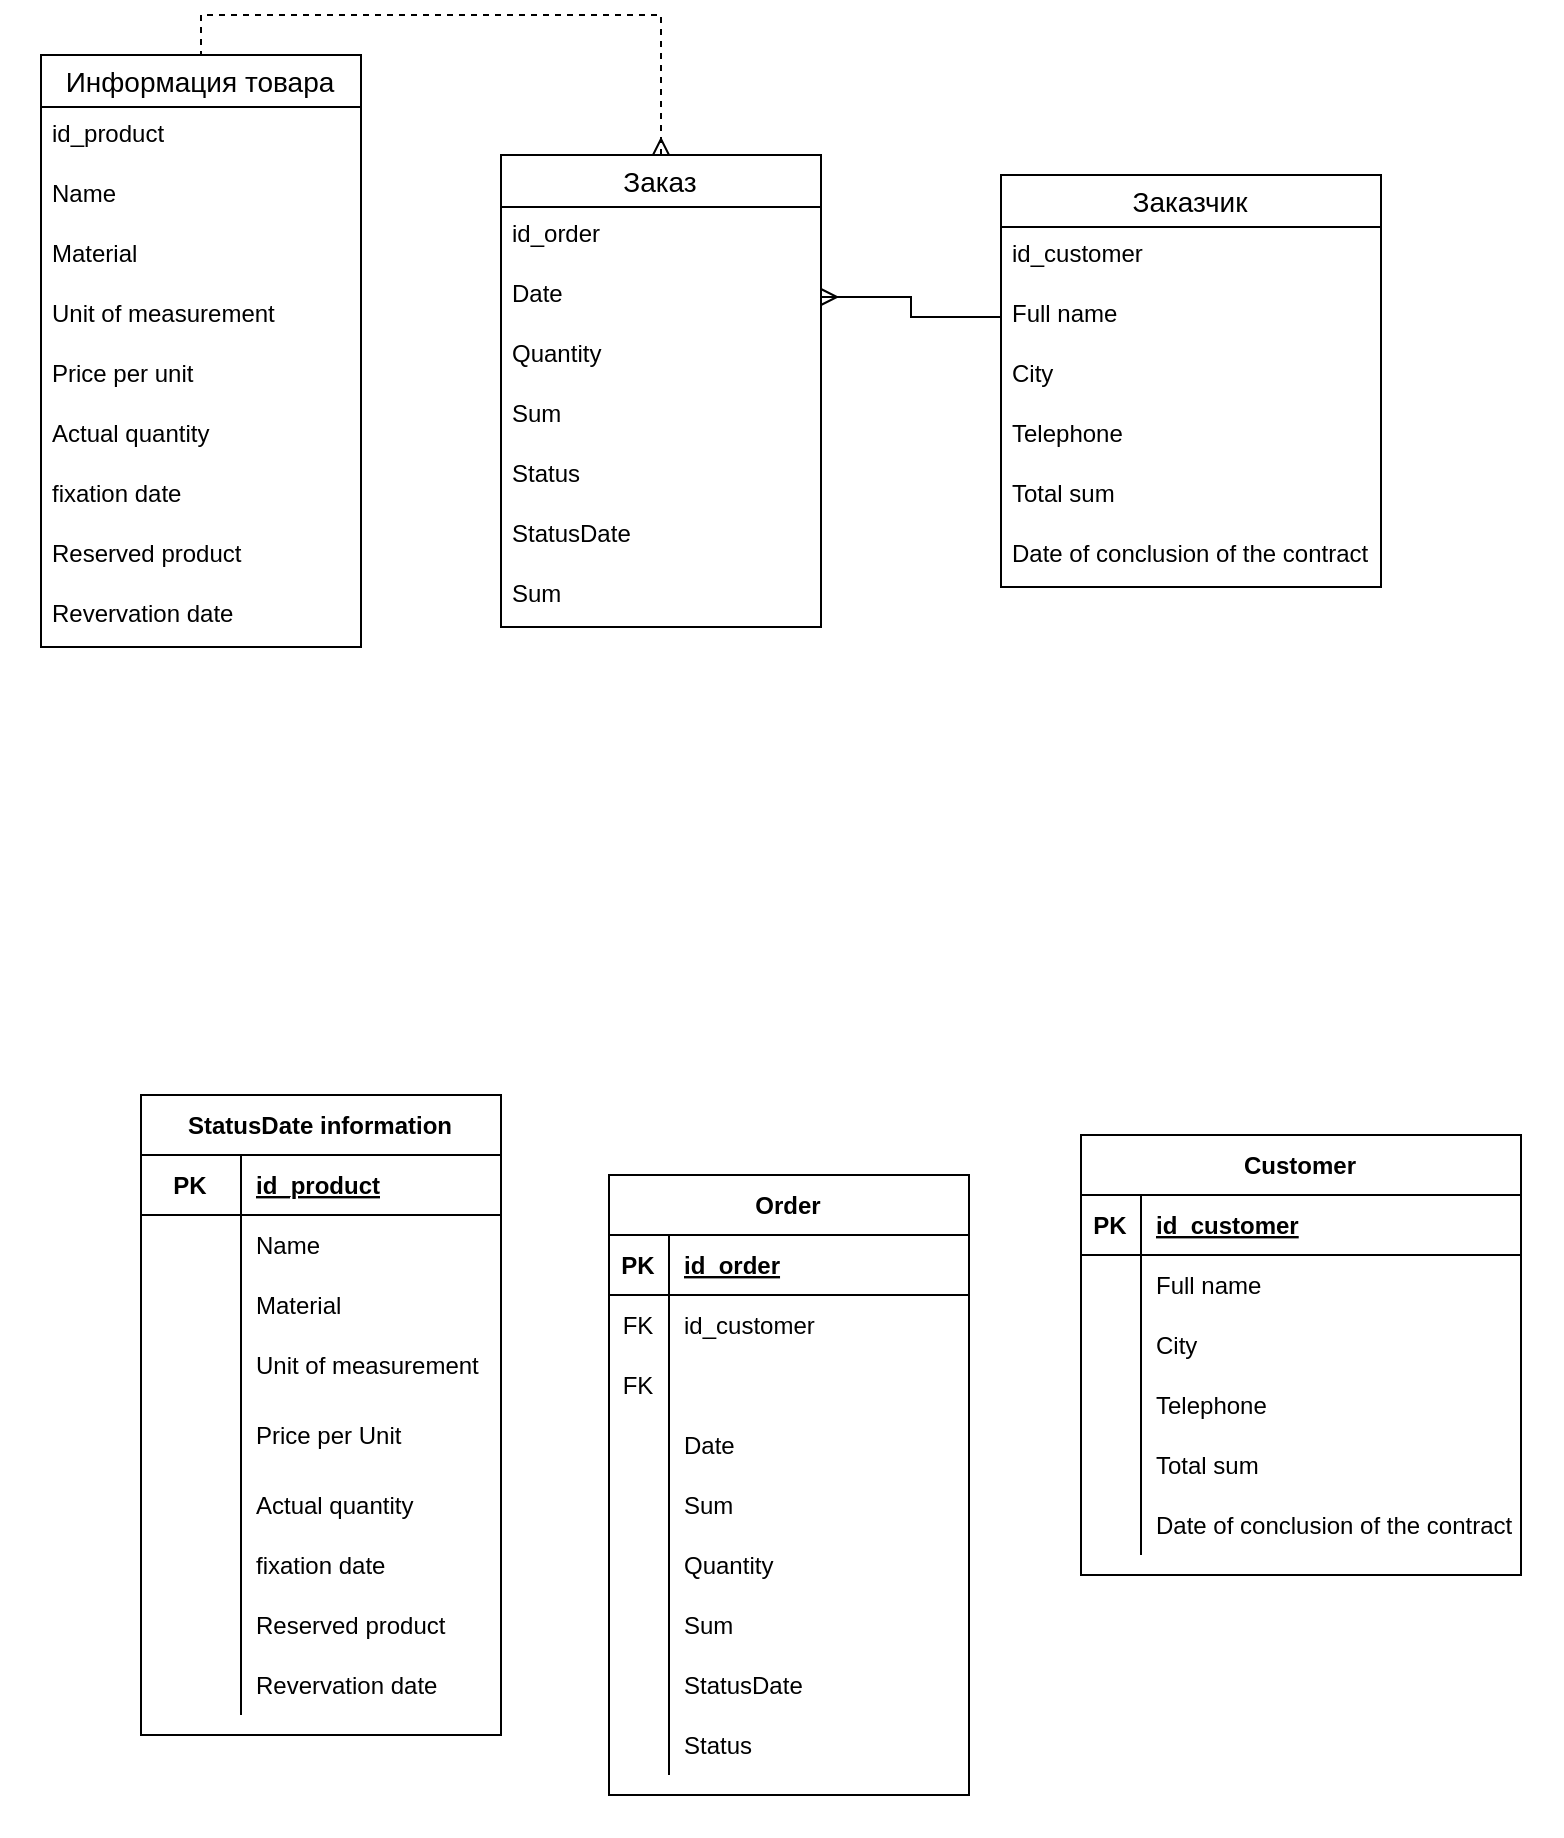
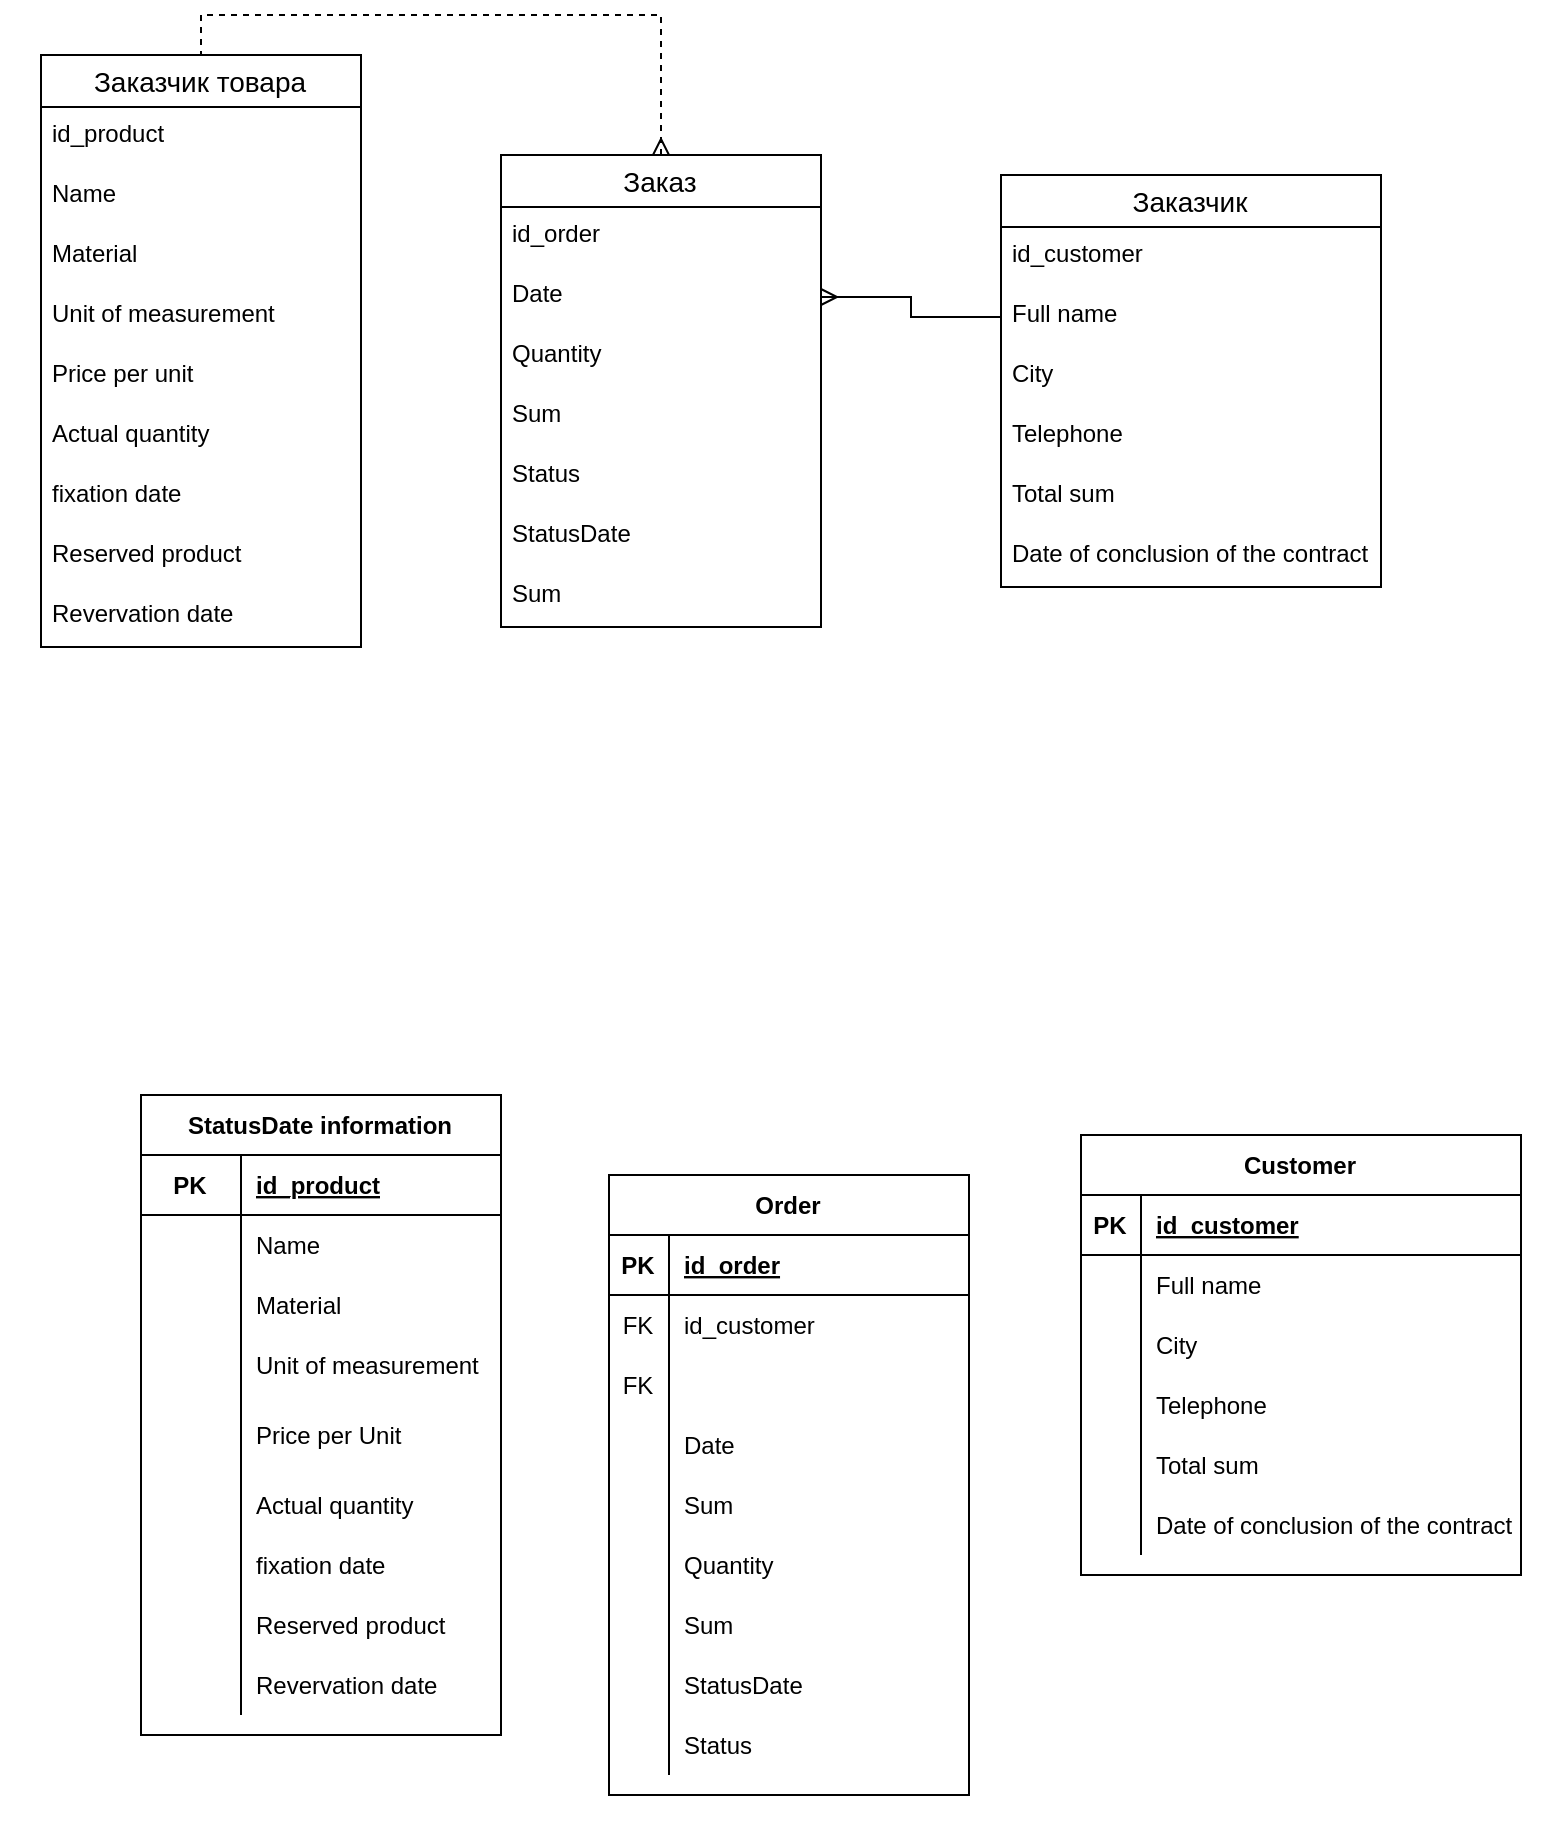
node "Информация товара": label "Информация товара" -> "Заказчик товара"
